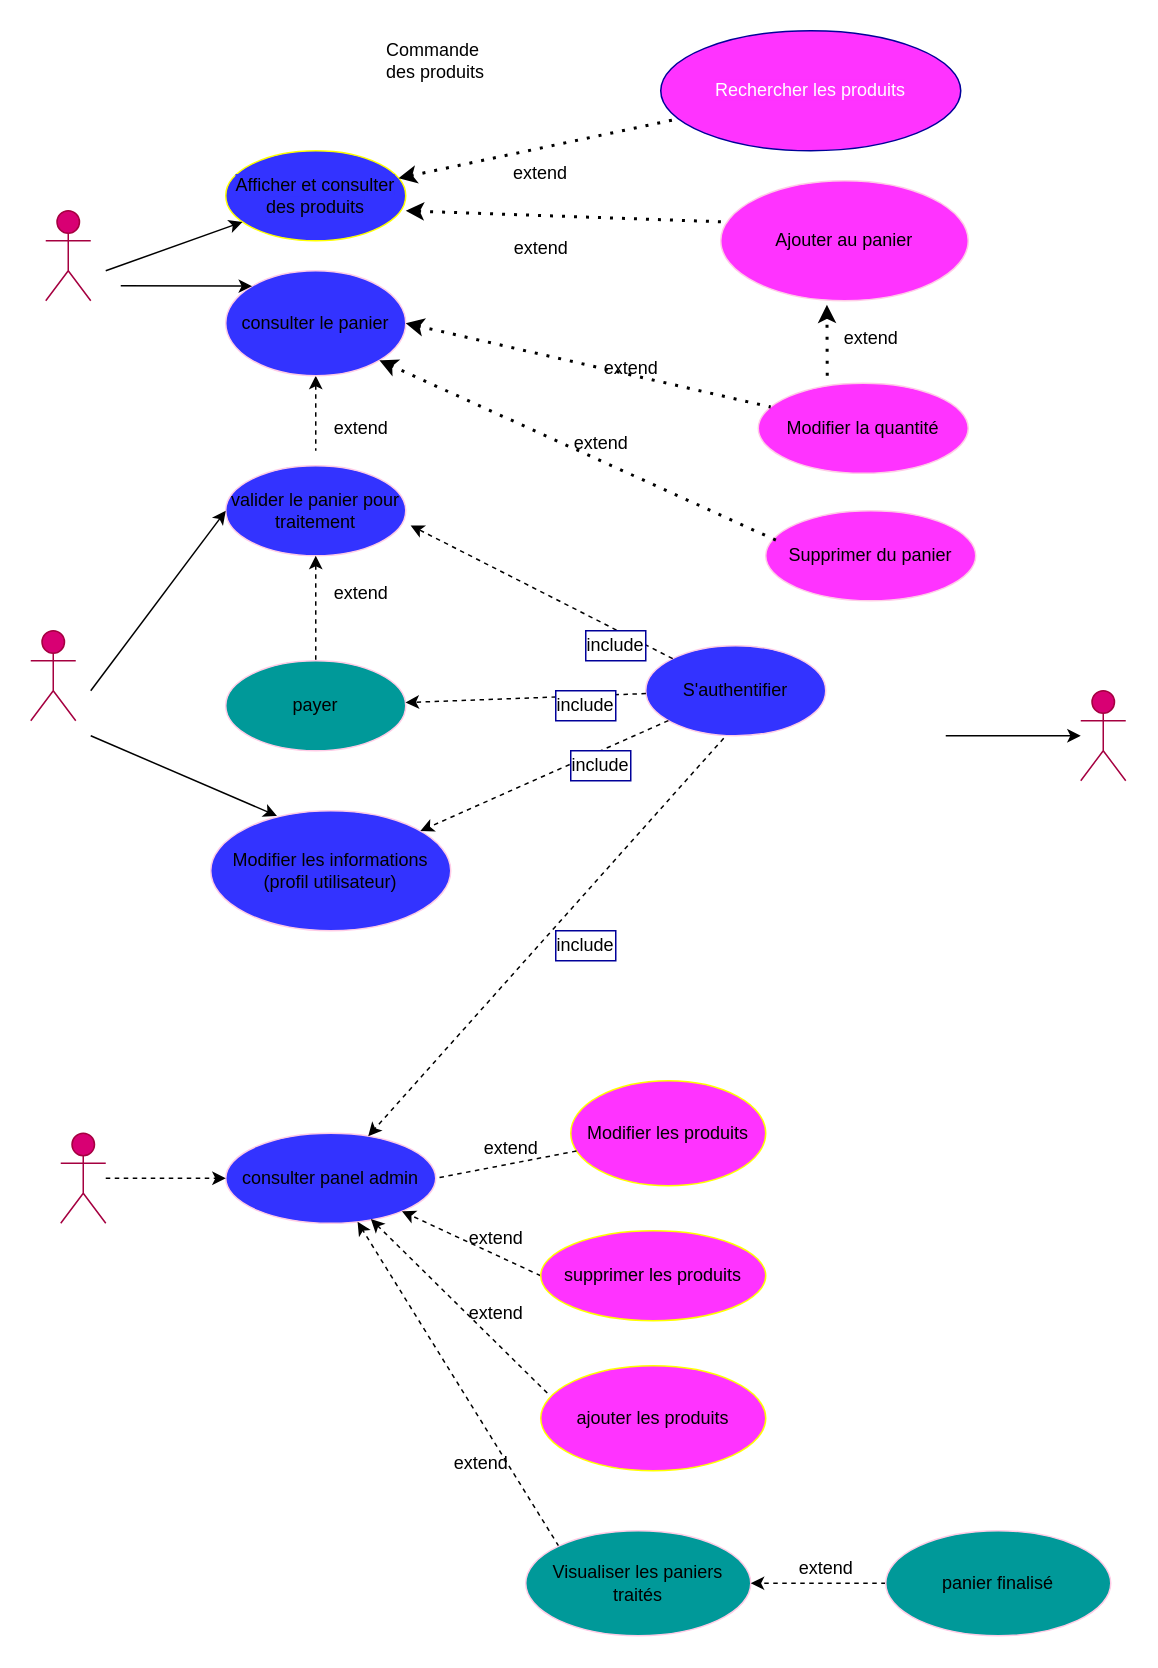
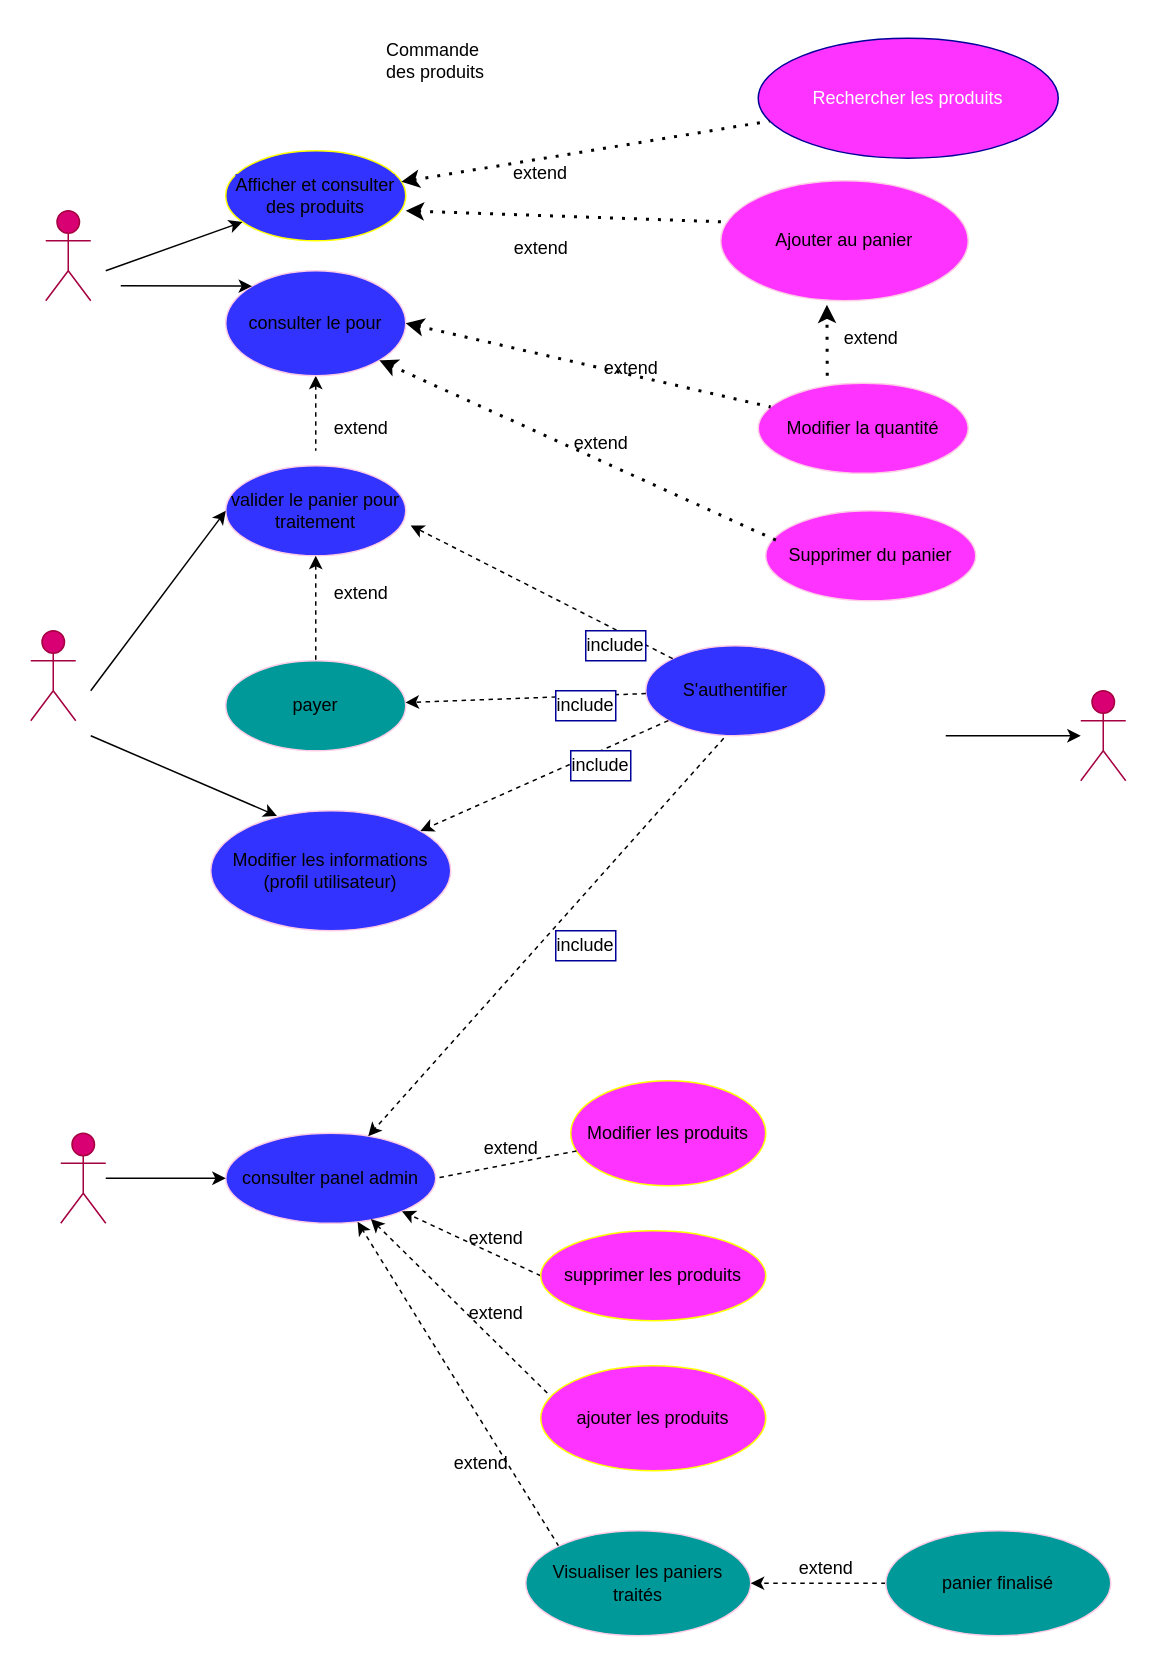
node "Rechercher les produits": moved (811, 91) -> (908, 98)
node "consulter le panier": label "consulter le panier" -> "consulter le pour"
edge "admin" -> "consulter panel admin": style dashed -> solid
